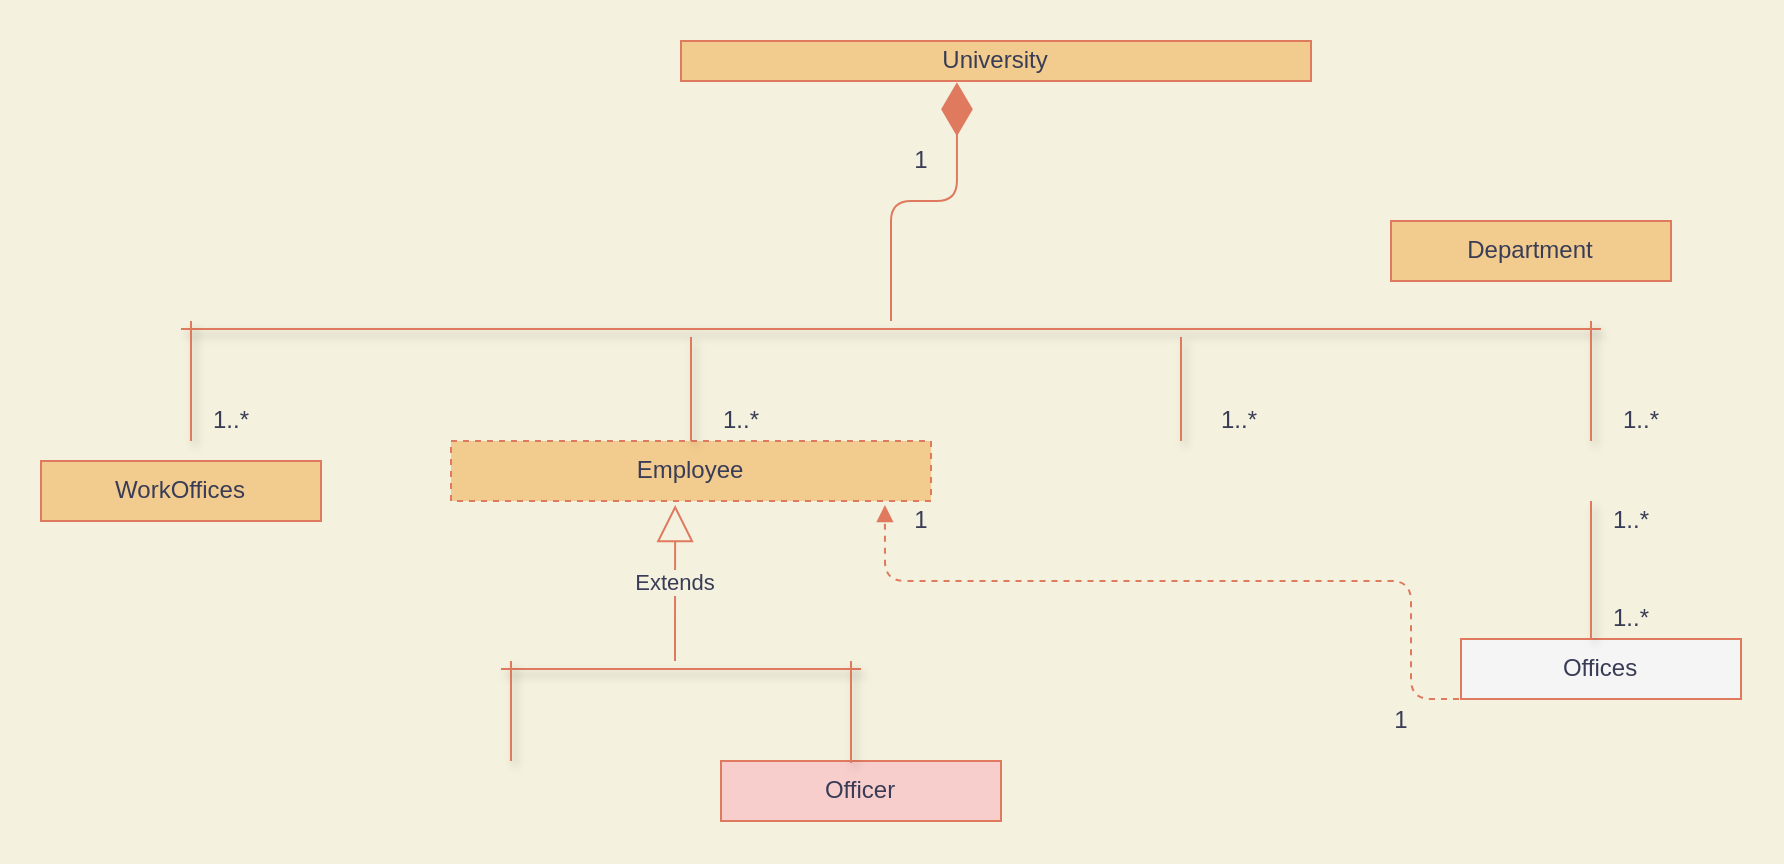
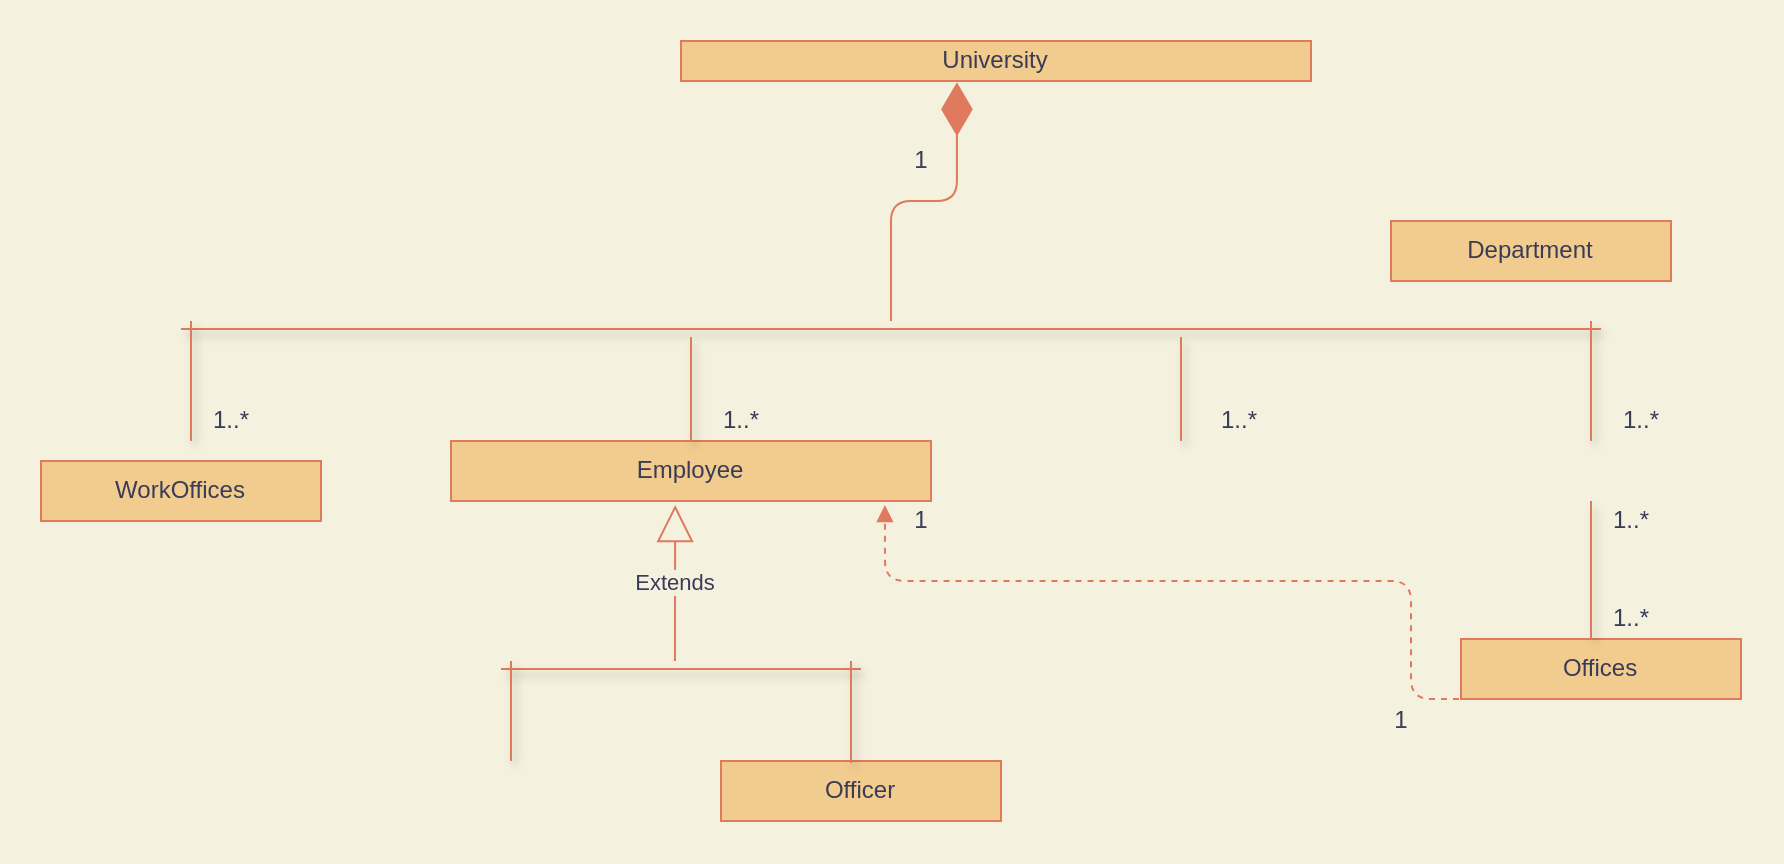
node "Employee": style dashed -> solid
node "Offices": fillcolor #f5f5f5 -> #f2cc8f
node "Officer": fillcolor #f8cecc -> #f2cc8f
